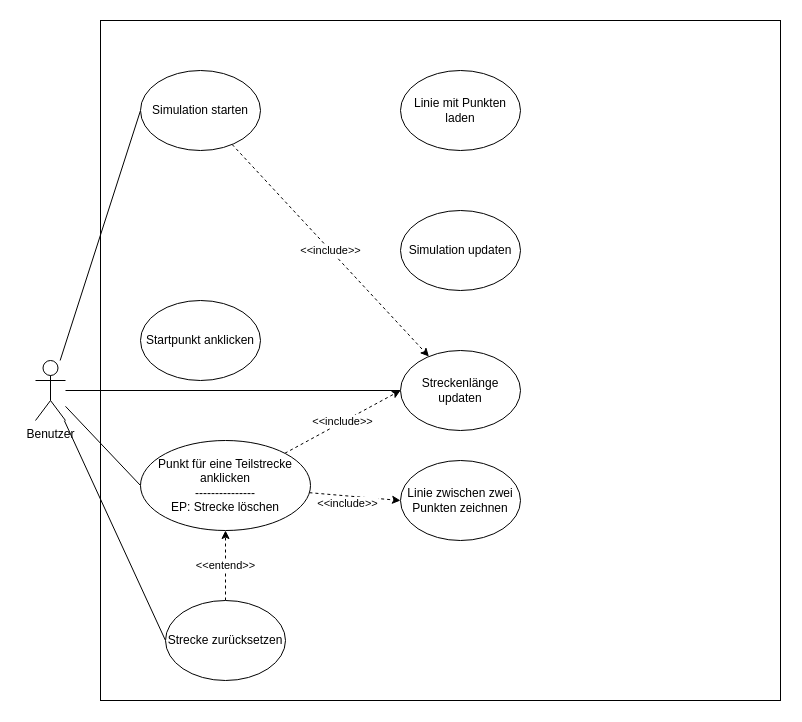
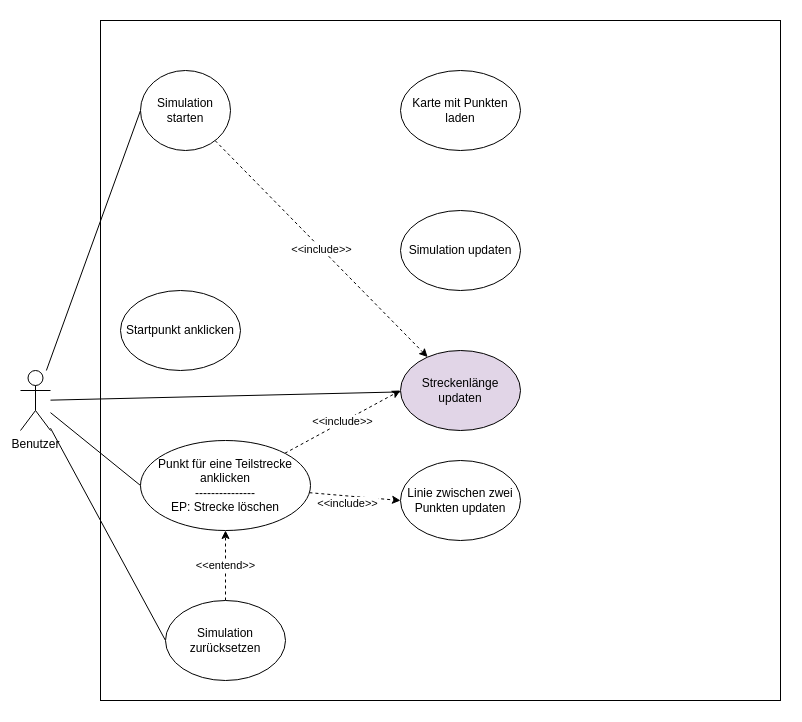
node "Simulation starten": size 120x80 -> 90x80
node "Linie mit Punkten laden": label "Linie mit Punkten laden" -> "Karte mit Punkten laden"
node "Startpunkt anklicken": moved (201, 341) -> (181, 331)
node "Benutzer": moved (51, 391) -> (36, 401)
node "Streckenlänge updaten": fillcolor #ffffff -> #e1d5e7
node "Linie zwischen zwei Punkten zeichnen": label "Linie zwischen zwei Punkten zeichnen" -> "Linie zwischen zwei Punkten updaten"
node "Strecke zurücksetzen": label "Strecke zurücksetzen" -> "Simulation zurücksetzen"
